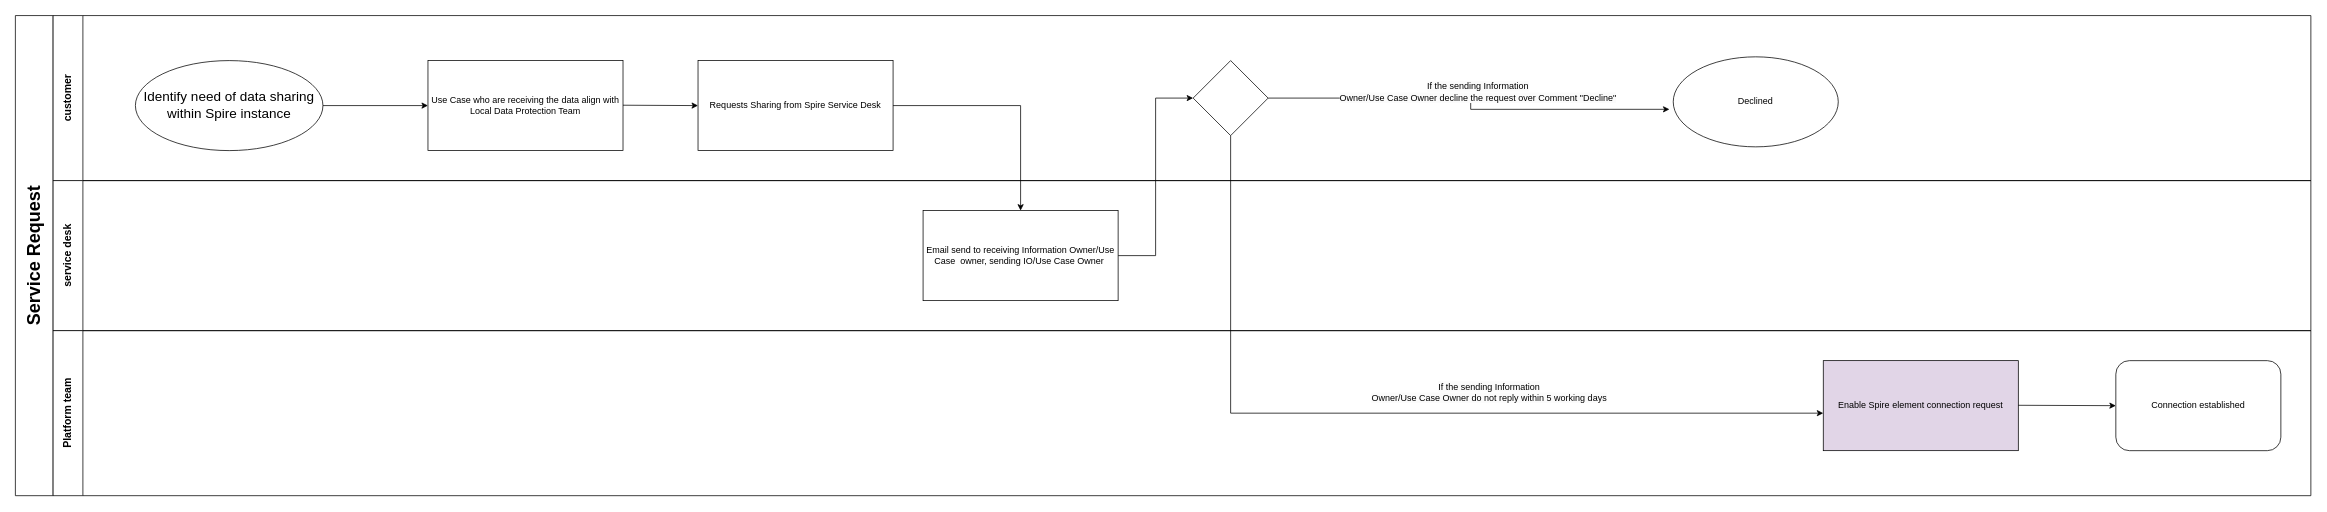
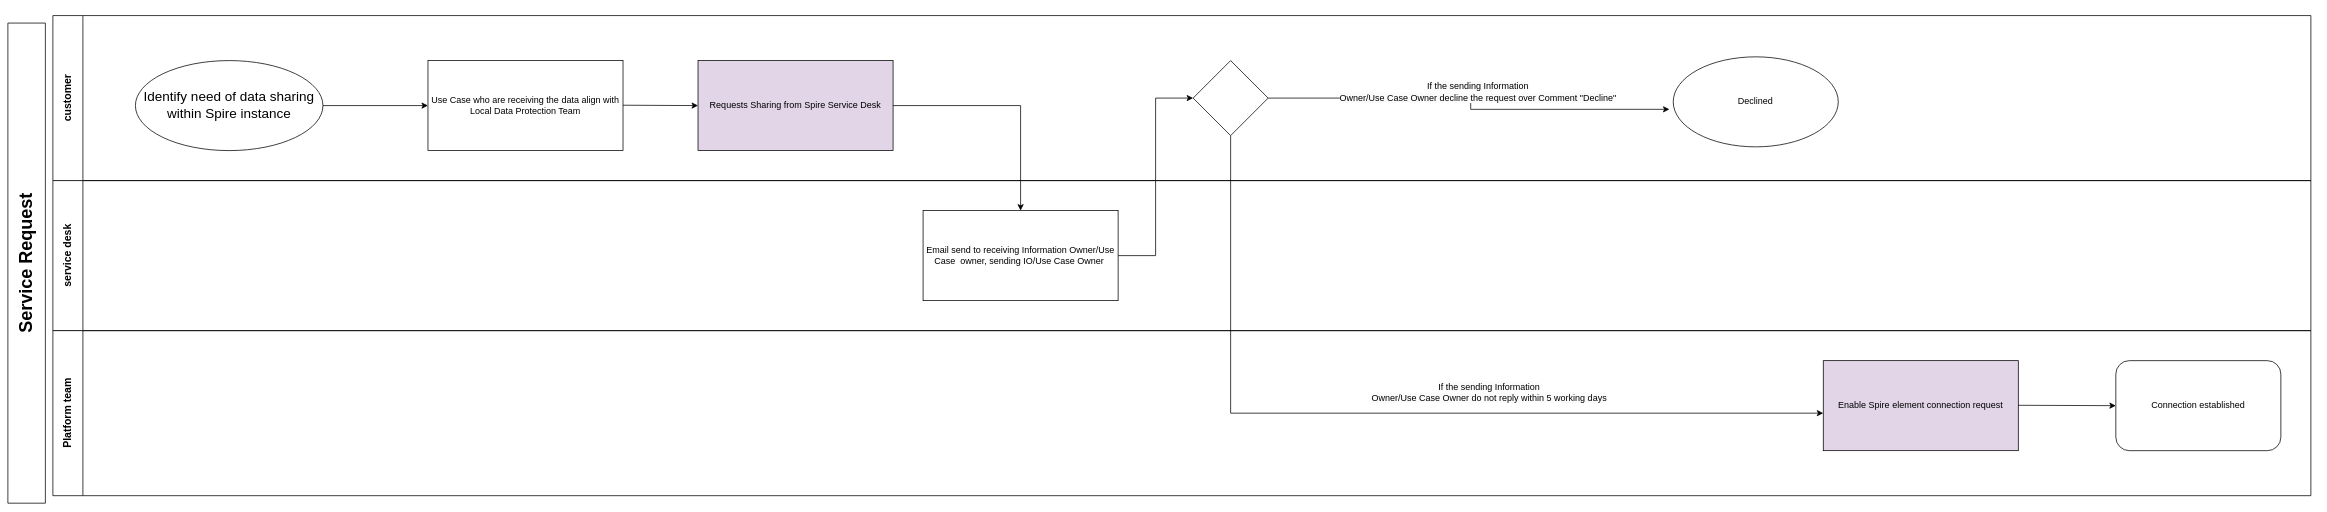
node "Requests Sharing from Spire Service Desk": fillcolor #ffffff -> #e1d5e7
node "Service Request": moved (34, 255) -> (27, 263)
